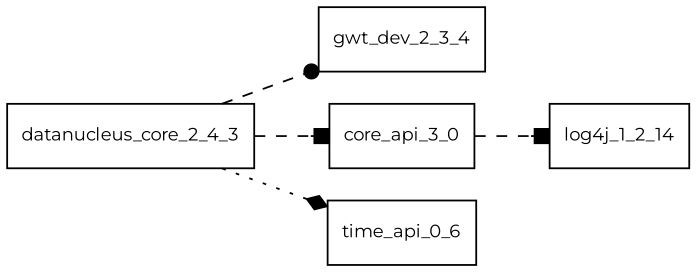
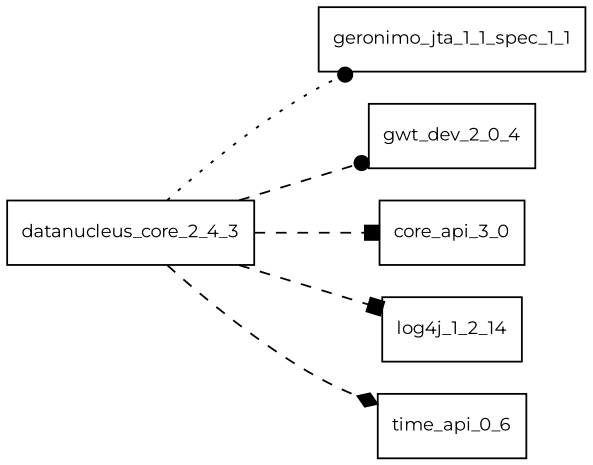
node "gwt_dev_2_3_4": label "gwt_dev_2_3_4" -> "gwt_dev_2_0_4"
node "geronimo_jta_1_1_spec_1_1": added
edge "core_api_3_0" -> "log4j_1_2_14": now "datanucleus_core_2_4_3" -> "log4j_1_2_14"
edge "datanucleus_core_2_4_3" -> "time_api_0_6": style dotted -> dashed
